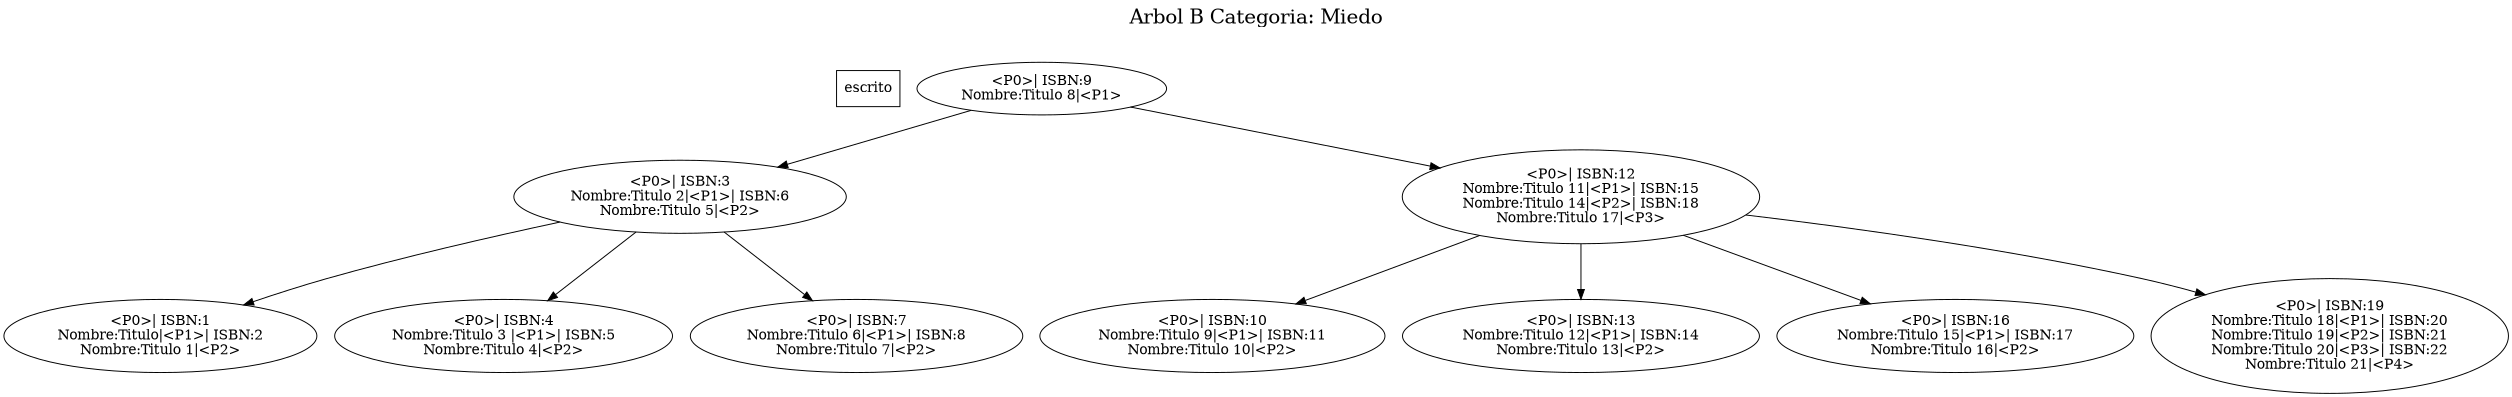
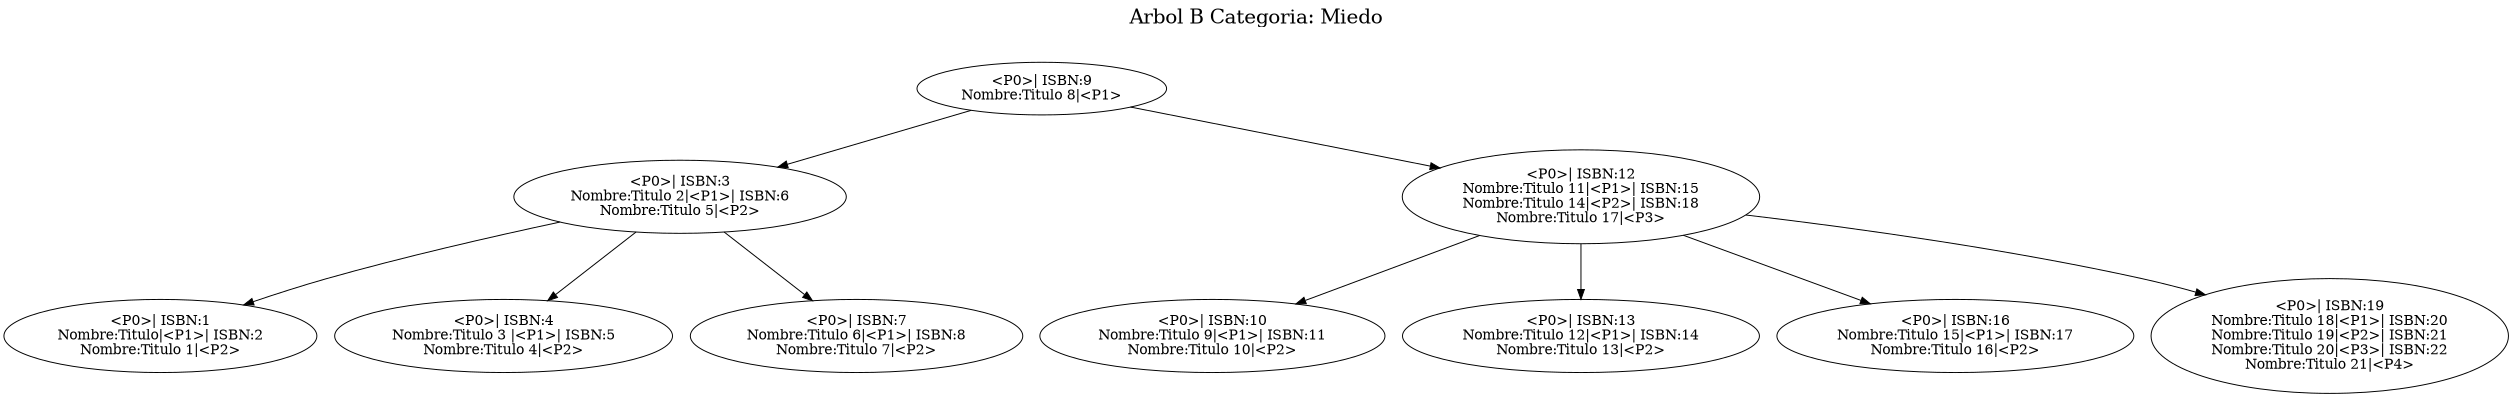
node "escrito": removed
